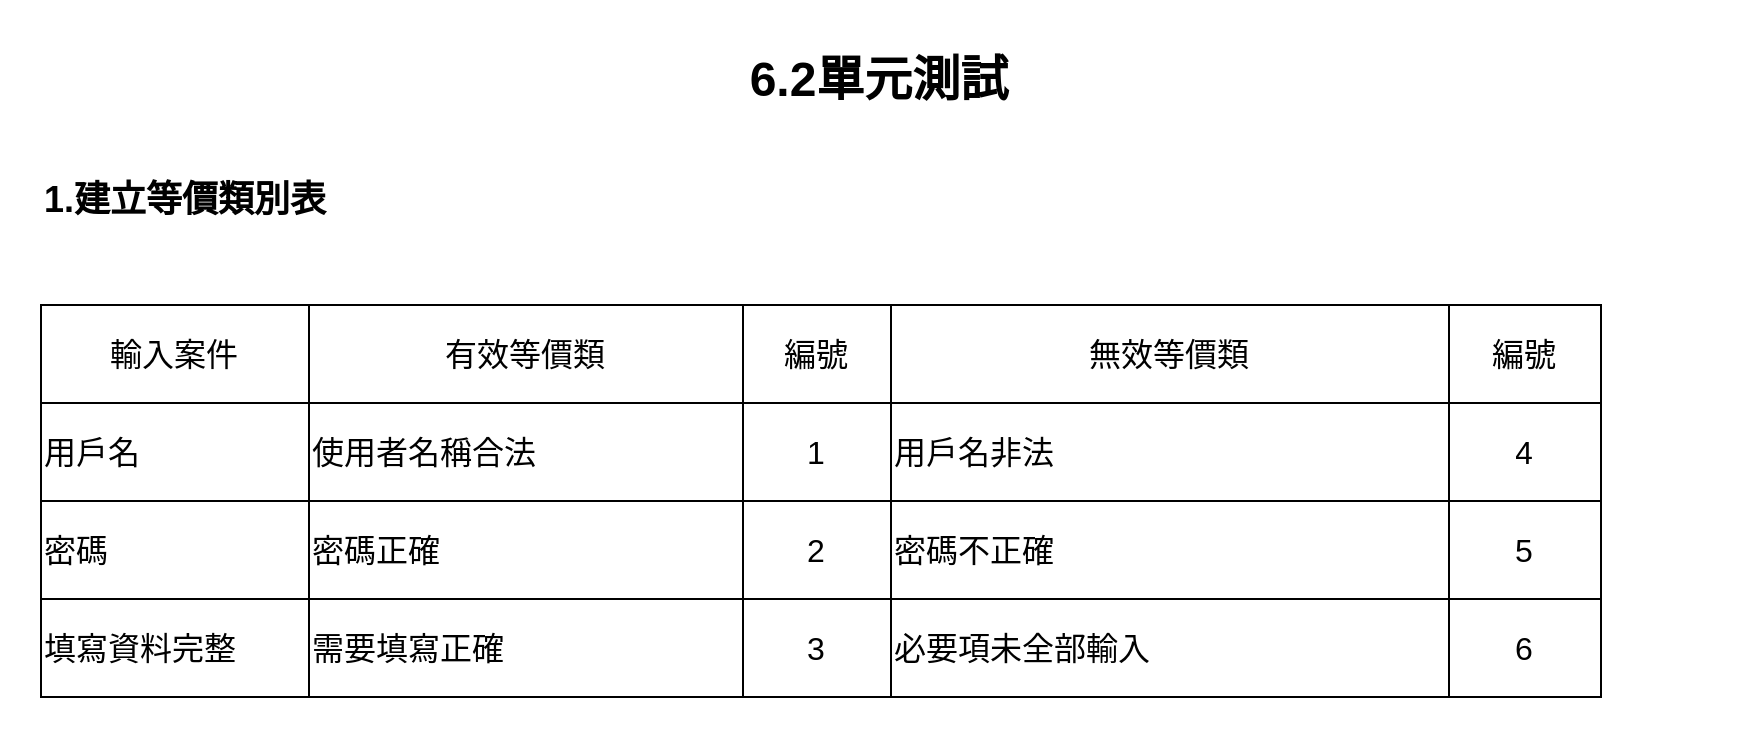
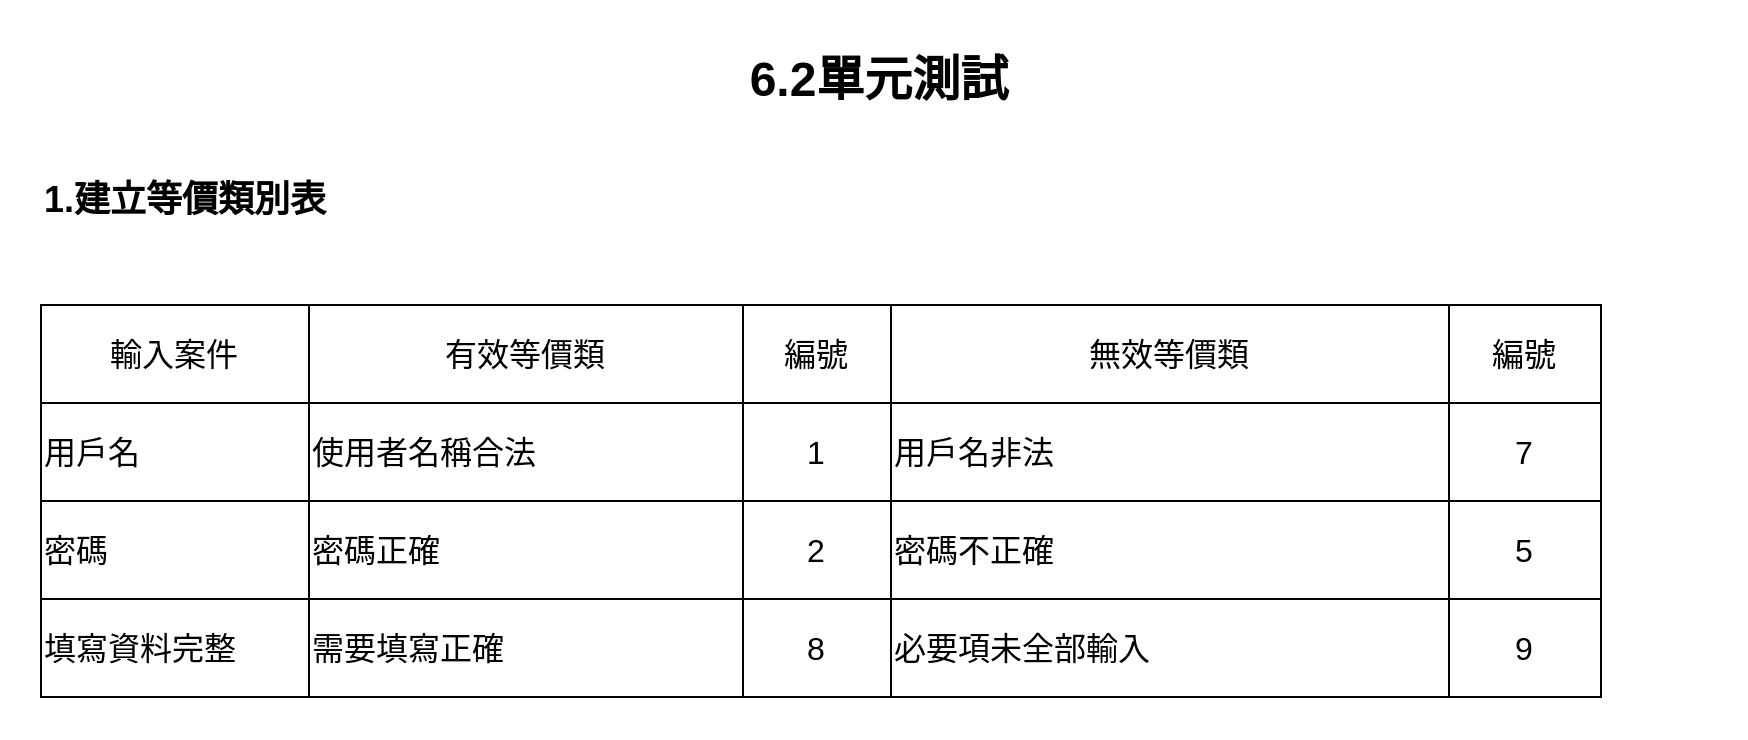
node "4": label "4" -> "7"
node "3": label "3" -> "8"
node "6": label "6" -> "9"
